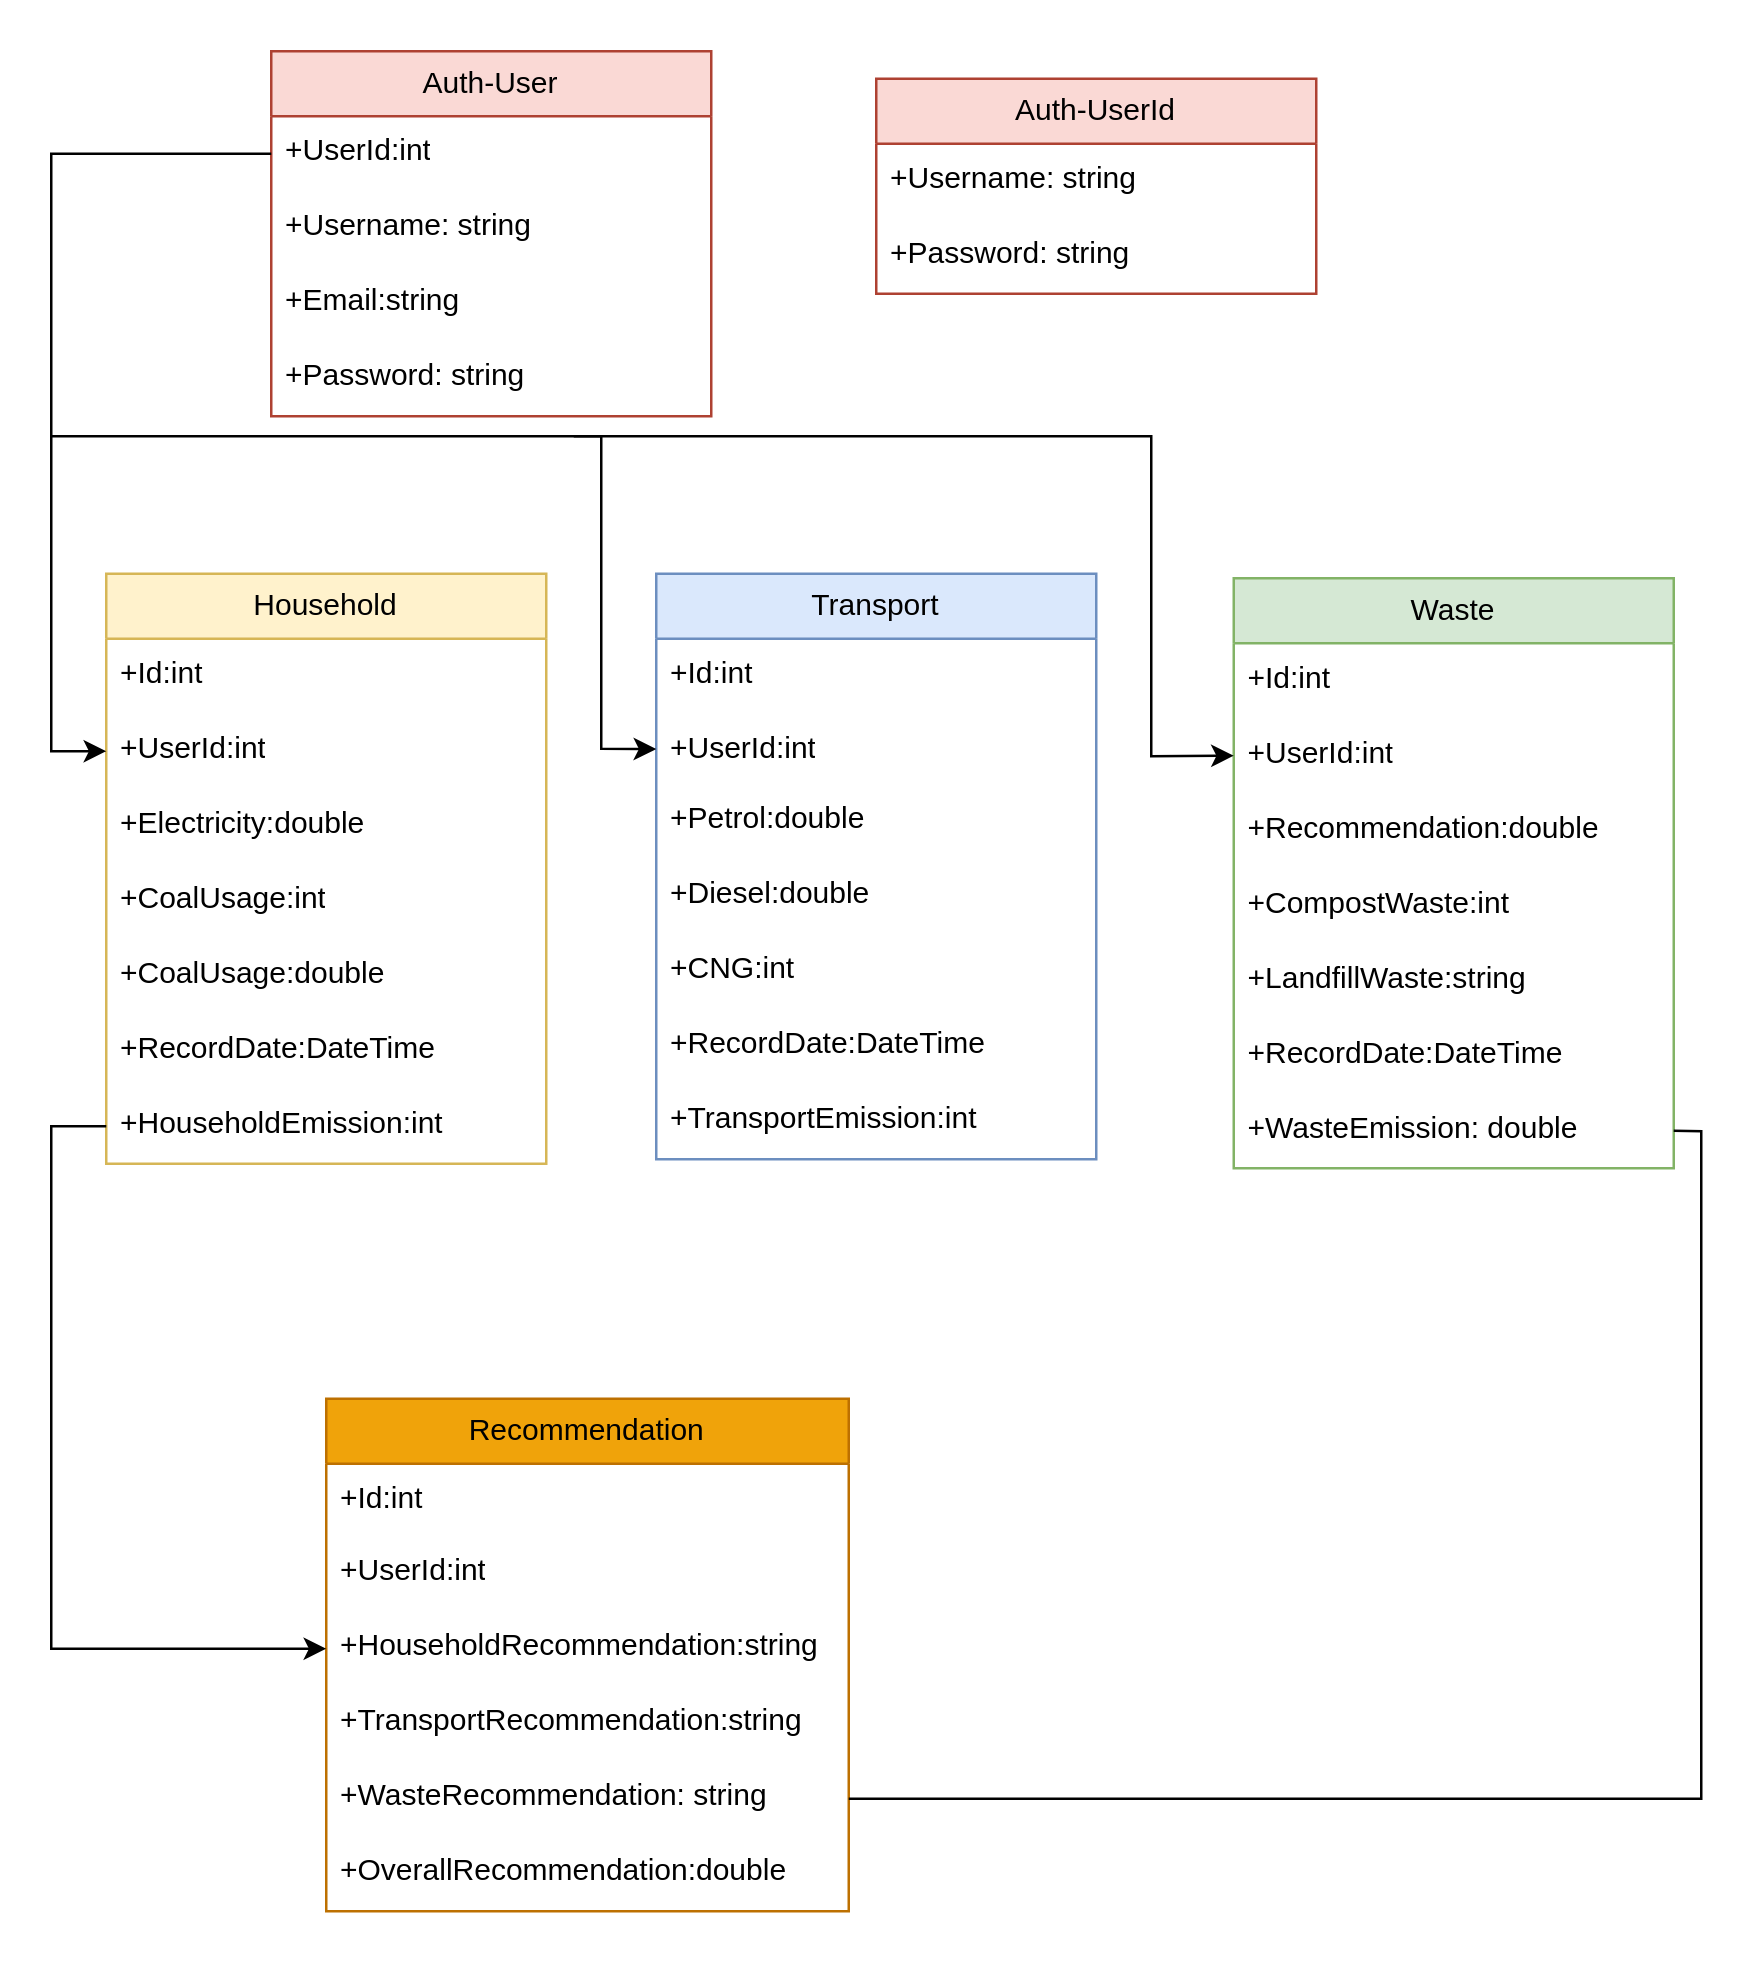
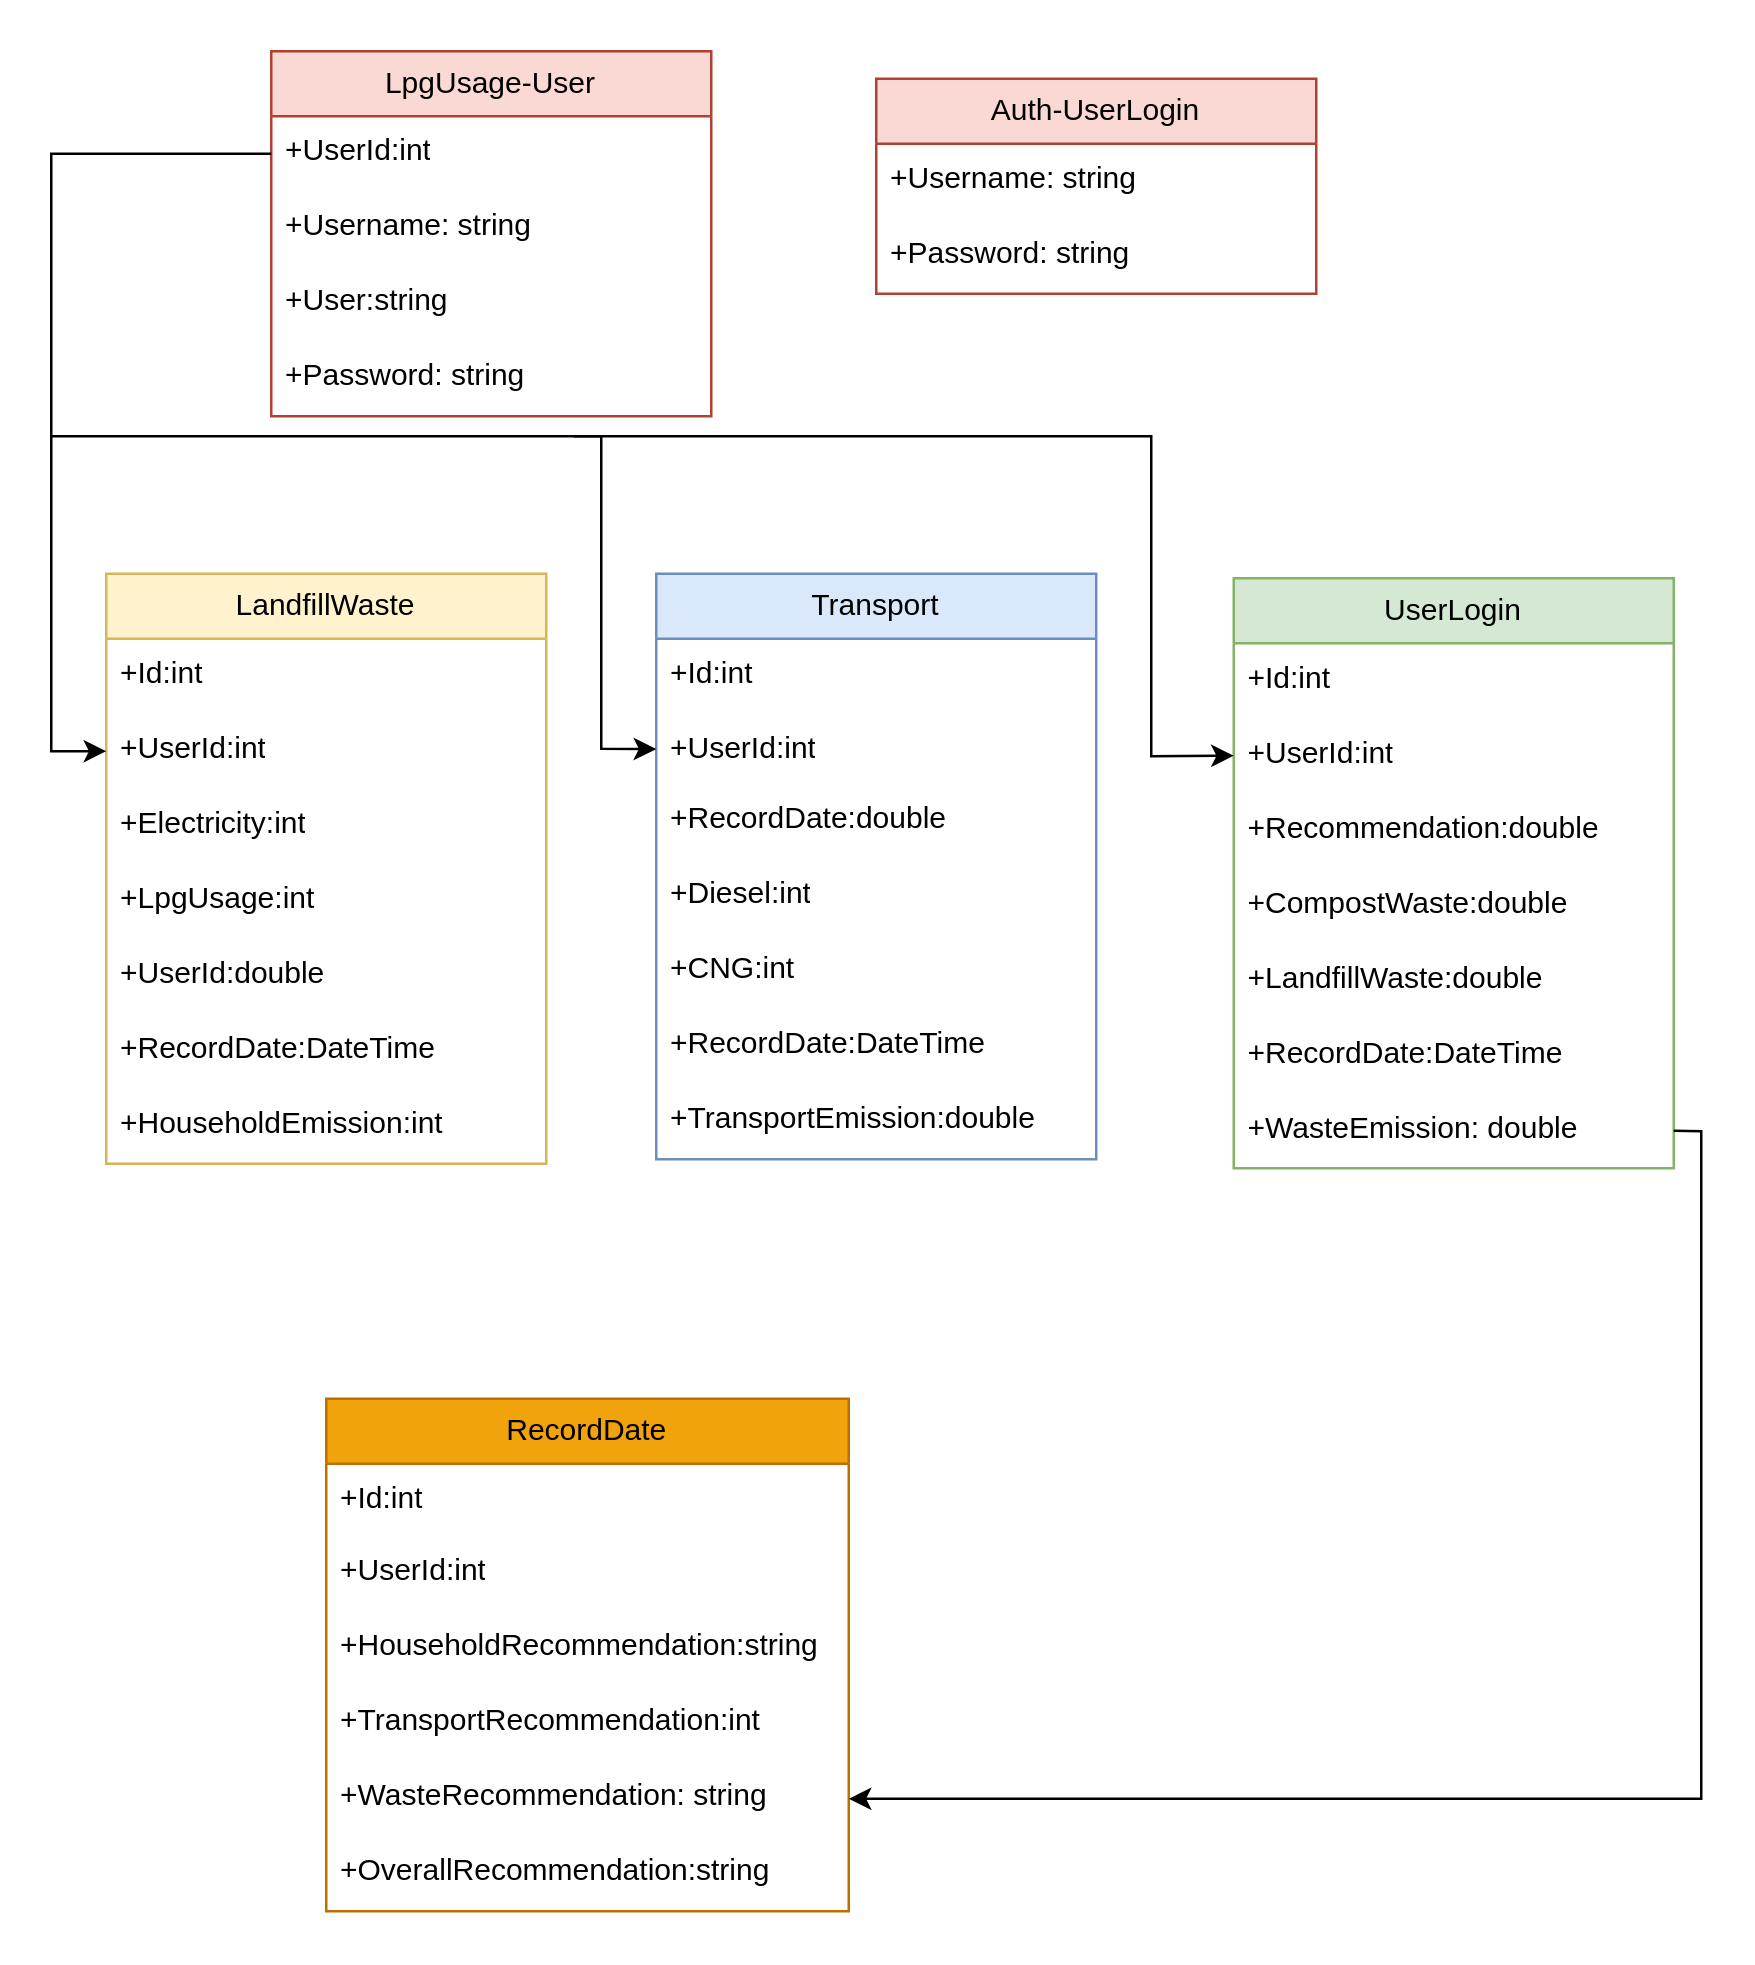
node "Auth-User": label "Auth-User" -> "LpgUsage-User"
node "Auth-UserId": label "Auth-UserId" -> "Auth-UserLogin"
node "+Email:string": label "+Email:string" -> "+User:string"
node "Household": label "Household" -> "LandfillWaste"
node "Waste": label "Waste" -> "UserLogin"
node "+Petrol:double": label "+Petrol:double" -> "+RecordDate:double"
node "+Electricity:double": label "+Electricity:double" -> "+Electricity:int"
node "+Diesel:double": label "+Diesel:double" -> "+Diesel:int"
node "+CoalUsage:int": label "+CoalUsage:int" -> "+LpgUsage:int"
node "+CompostWaste:int": label "+CompostWaste:int" -> "+CompostWaste:double"
node "+CoalUsage:double": label "+CoalUsage:double" -> "+UserId:double"
node "+LandfillWaste:string": label "+LandfillWaste:string" -> "+LandfillWaste:double"
node "+TransportEmission:int": label "+TransportEmission:int" -> "+TransportEmission:double"
node "Recommendation": label "Recommendation" -> "RecordDate"
edge "+HouseholdEmission:int" -> "+HouseholdRecommendation:string": removed
node "+TransportRecommendation:string": label "+TransportRecommendation:string" -> "+TransportRecommendation:int"
edge "+WasteEmission: double" -- "+WasteRecommendation: string": arrowhead none -> classic
node "+OverallRecommendation:double": label "+OverallRecommendation:double" -> "+OverallRecommendation:string"
